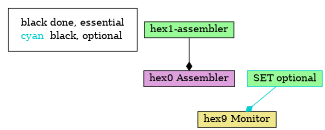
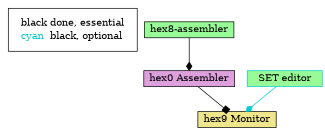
node "hex1-assembler": label "hex1-assembler" -> "hex8-assembler"
node "SET optional": label "SET optional" -> "SET editor"
edge "hex0 Assembler" -> "hex9 Monitor": added
